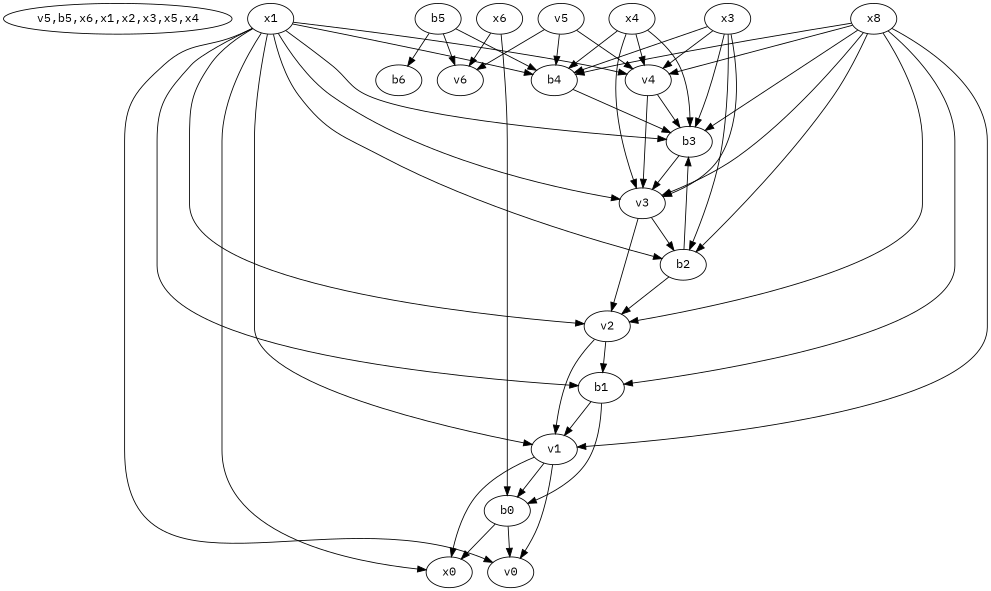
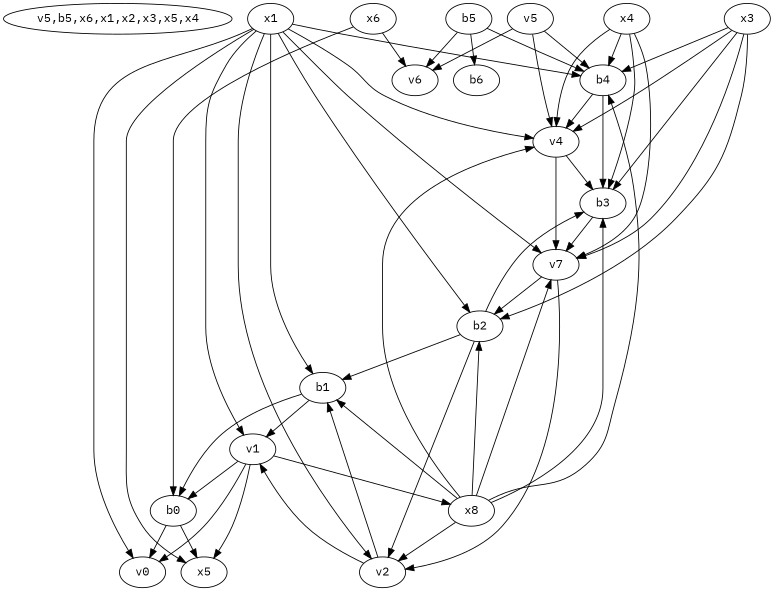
edge "b4" -> "v4": added
edge "x1" -> "b3": removed
node "v3": label "v3" -> "v7"
edge "b2" -> "b1": added
edge "x8" -> "v1": reversed
node "x0": label "x0" -> "x5"
